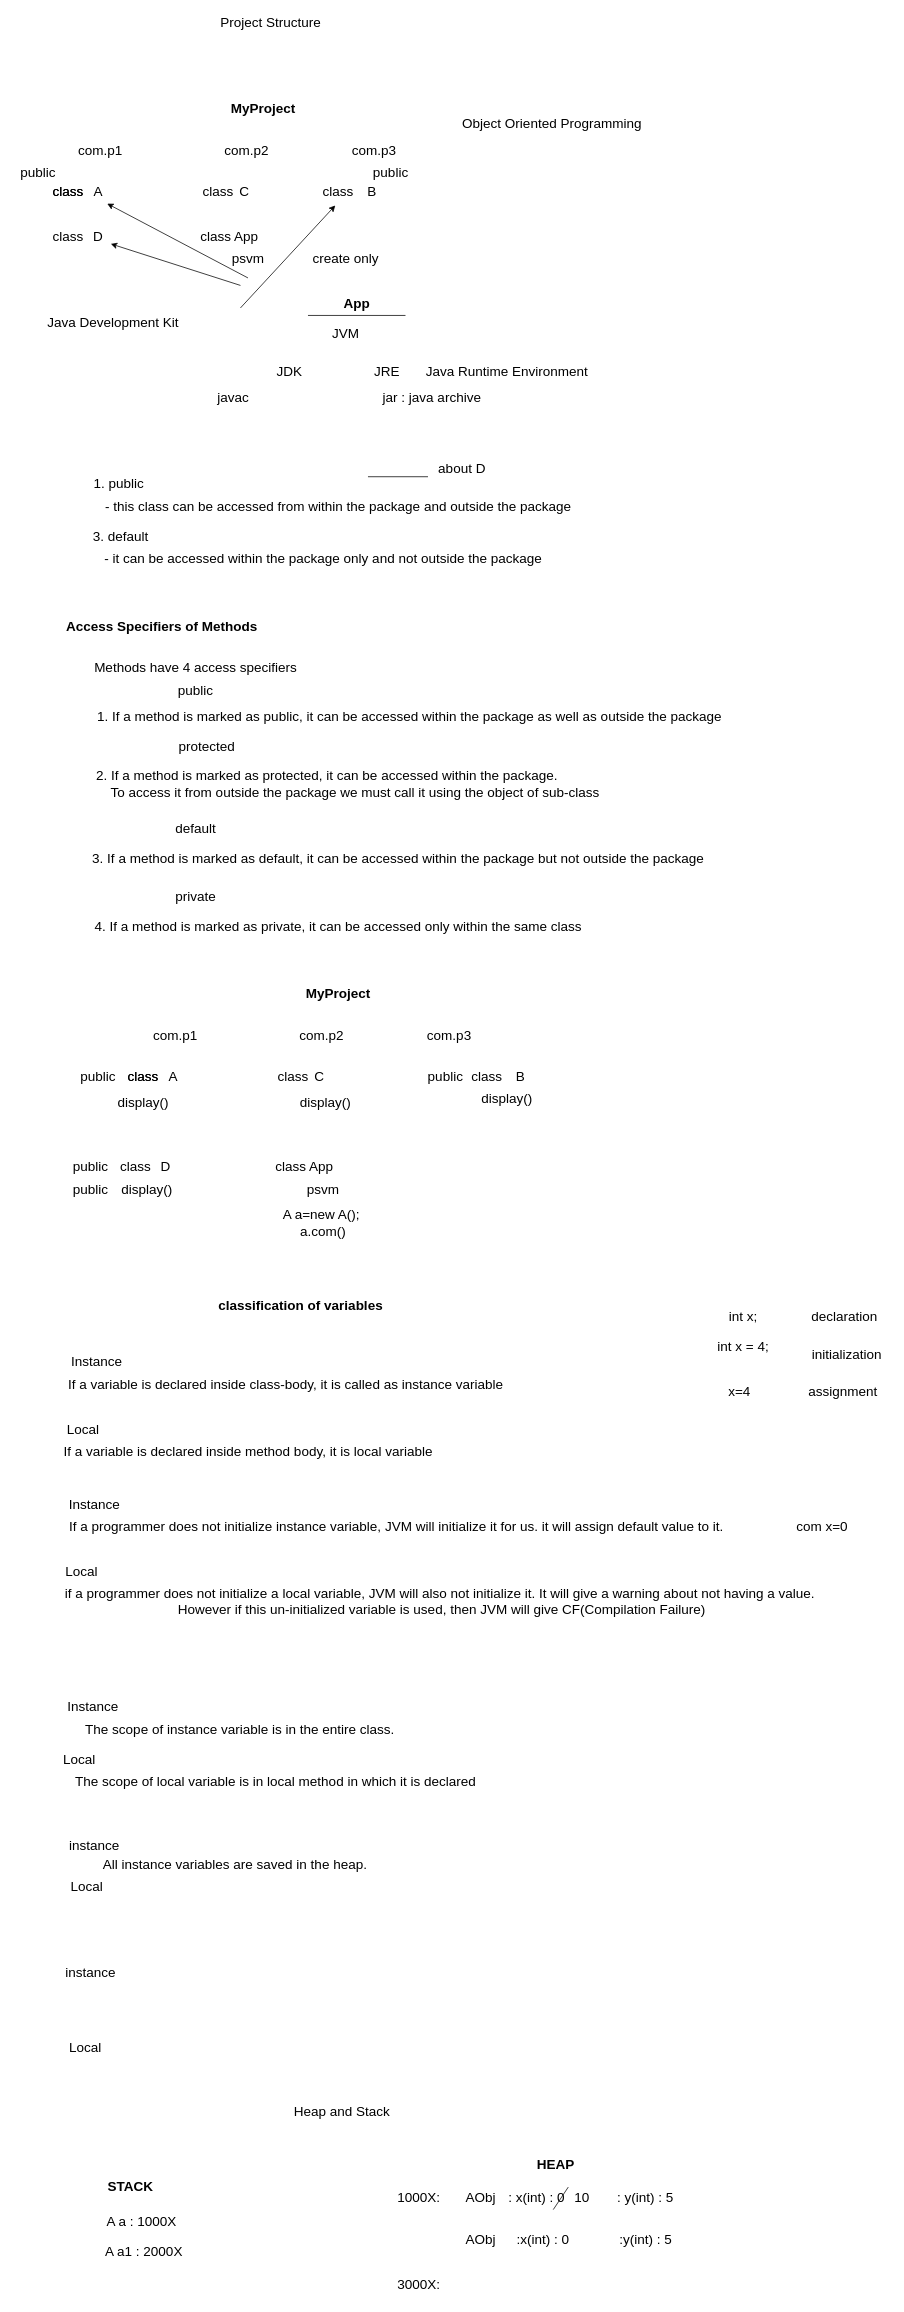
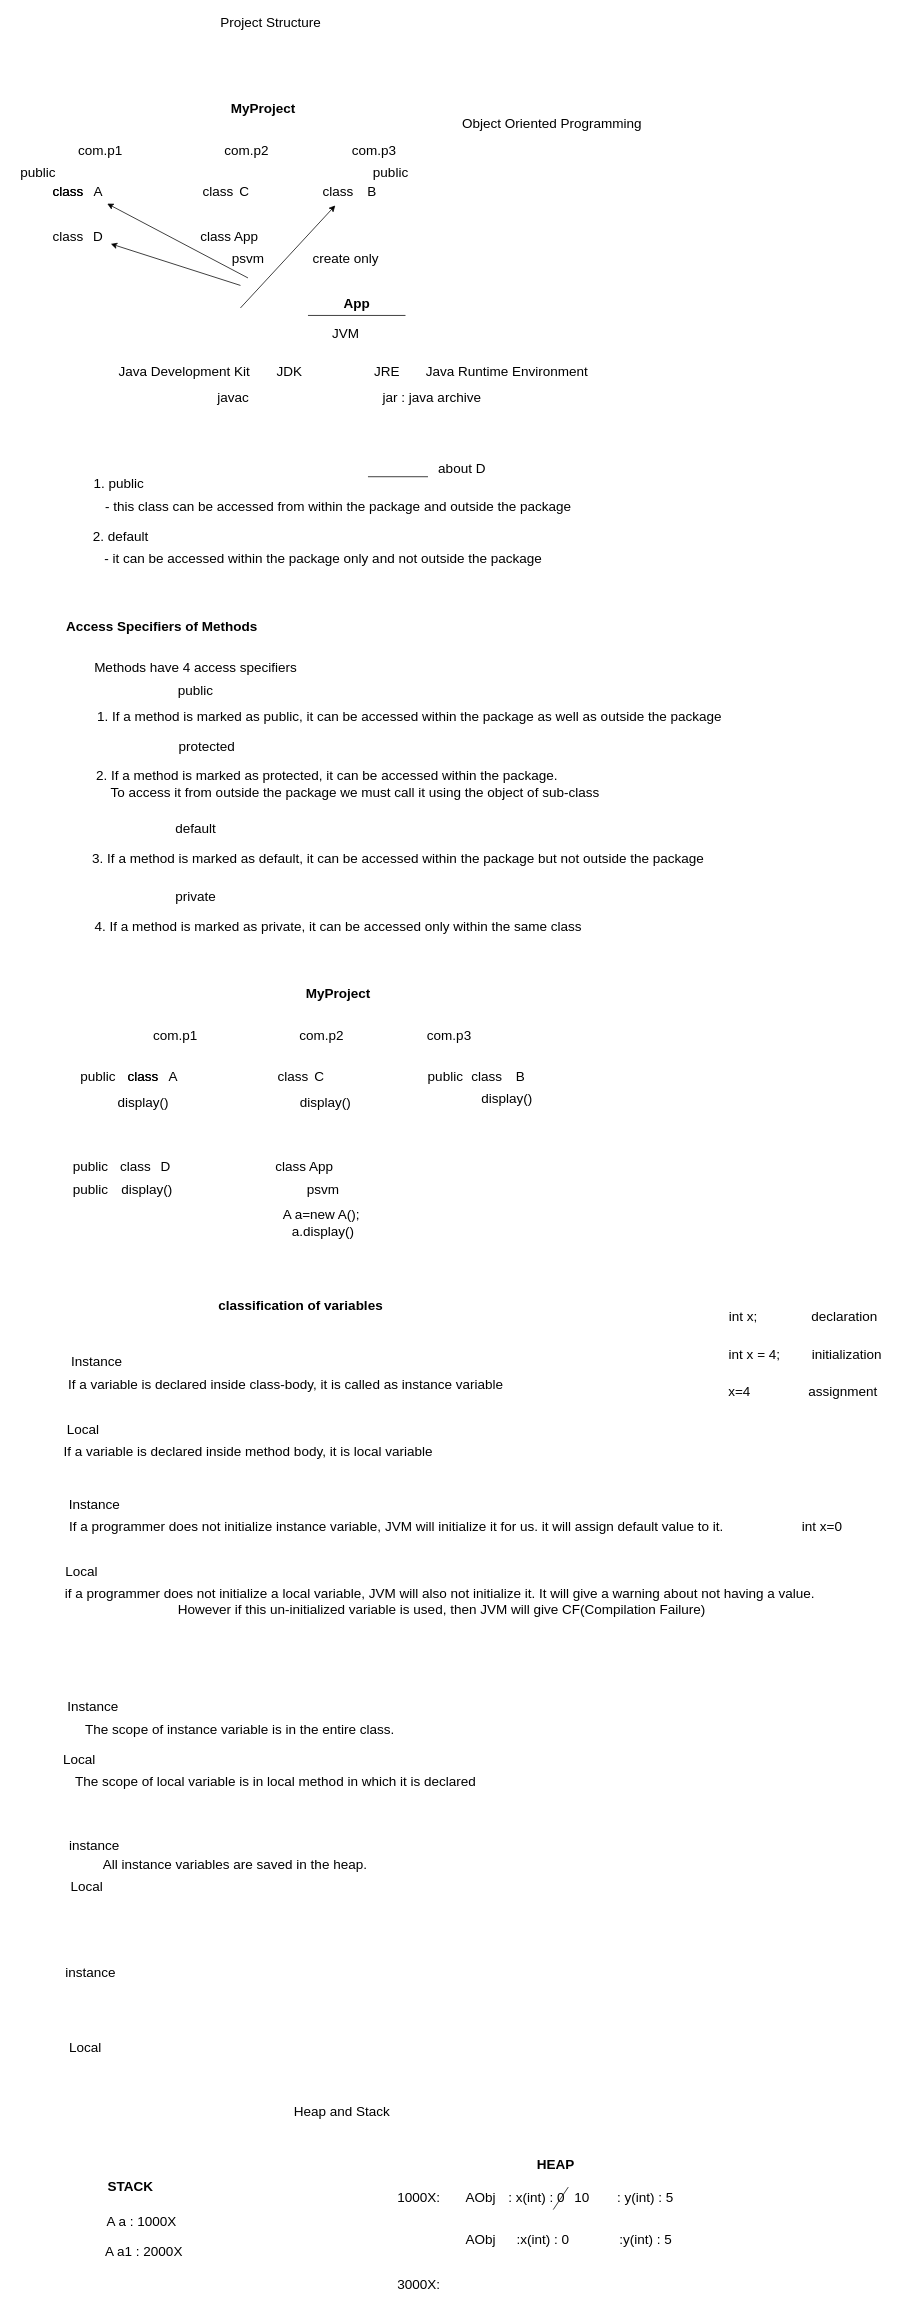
node "Java Development Kit": moved (113, 323) -> (184, 372)
node "3. default": label "3. default" -> "2. default"
node "A a=new A(); a.com()": label "A a=new A(); a.com()" -> "A a=new A(); a.display()"
node "int x = 4;": moved (743, 1347) -> (754, 1354)
node "com x=0": label "com x=0" -> "int x=0"
